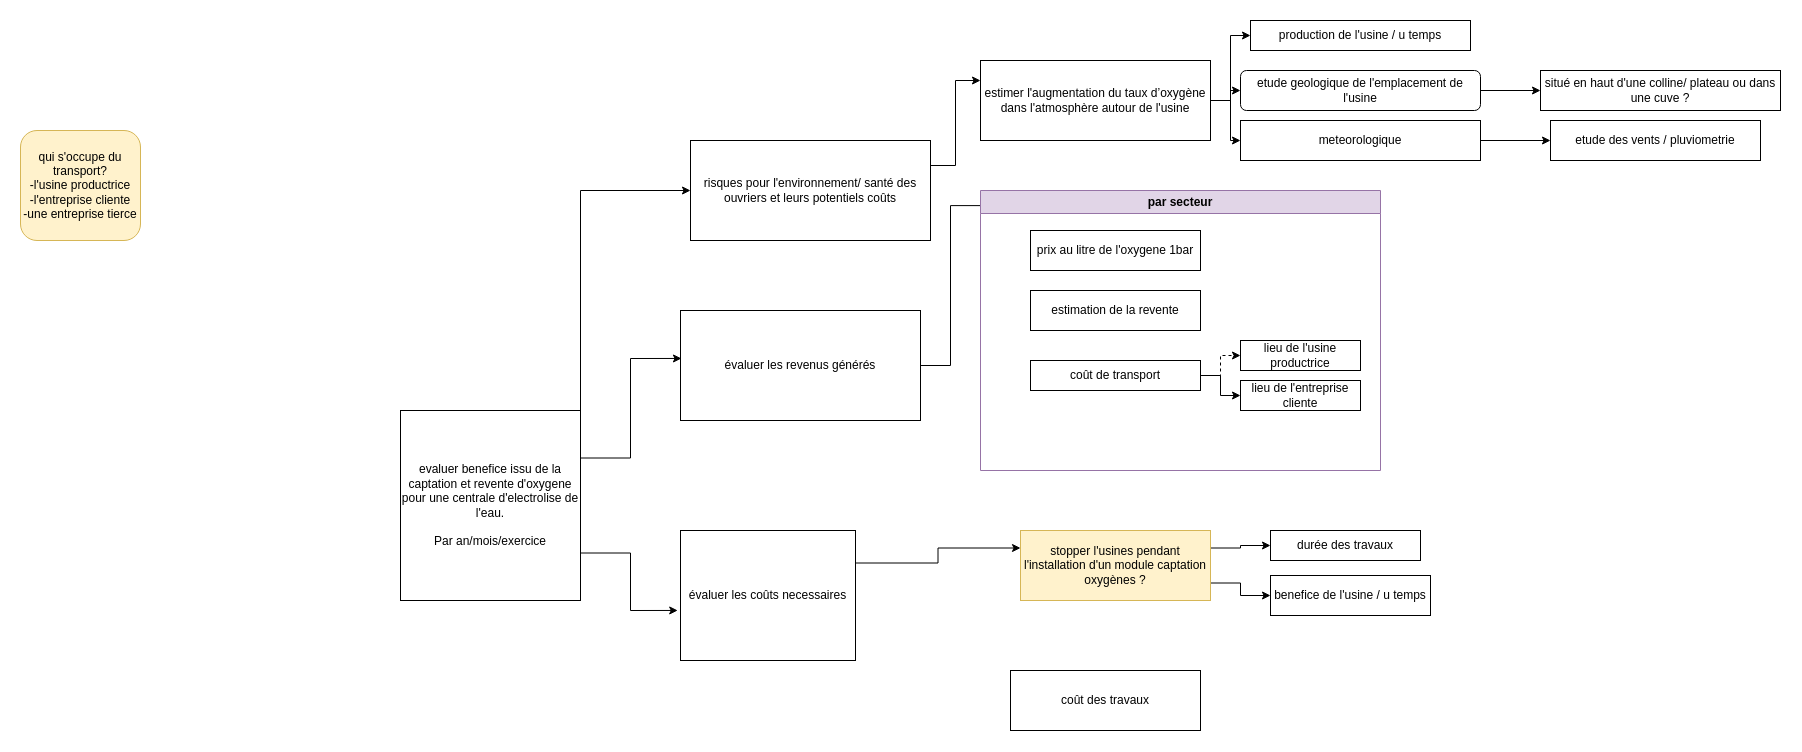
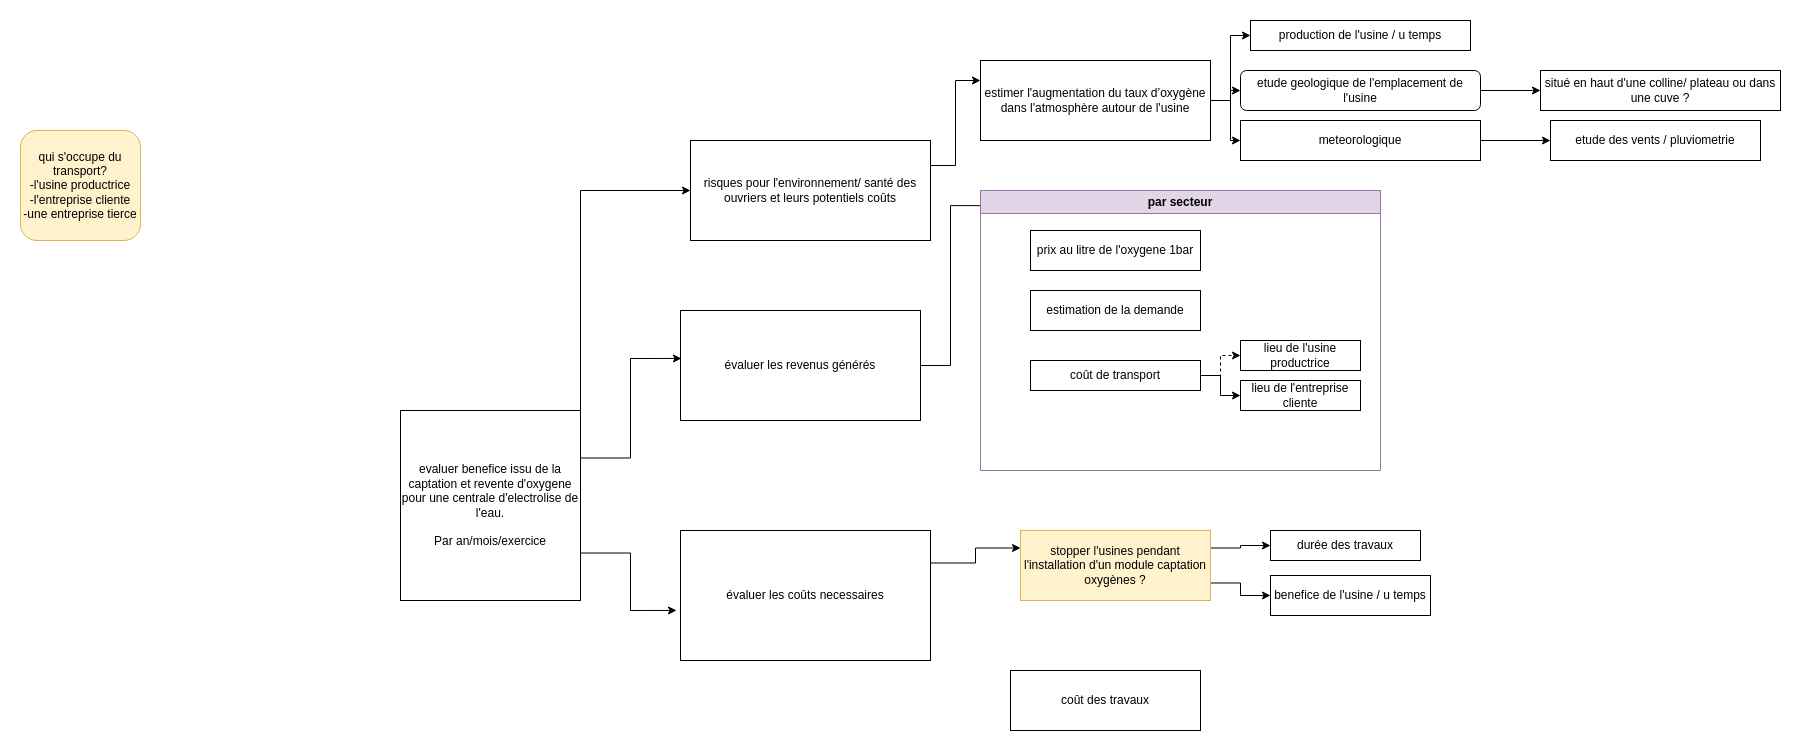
node "estimation de la revente": label "estimation de la revente" -> "estimation de la demande"
node "évaluer les coûts necessaires": size 175x130 -> 250x130
